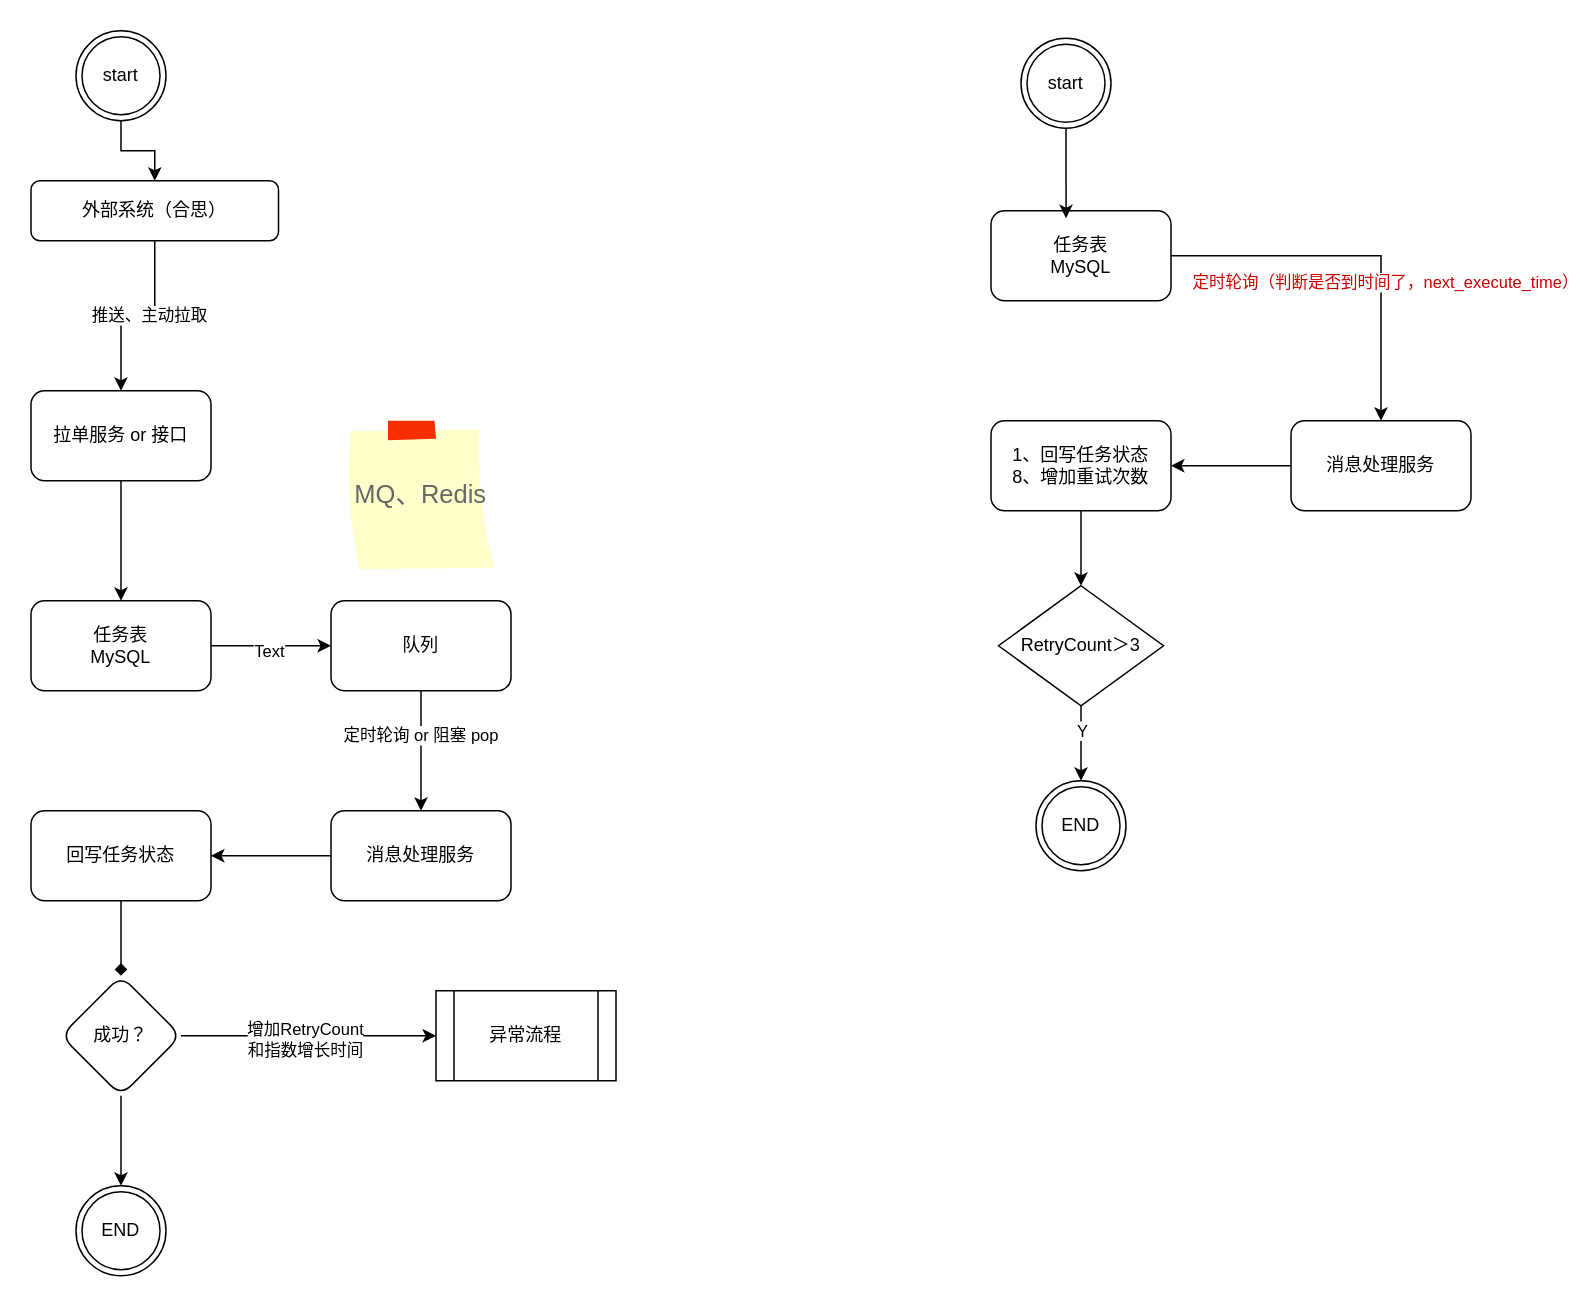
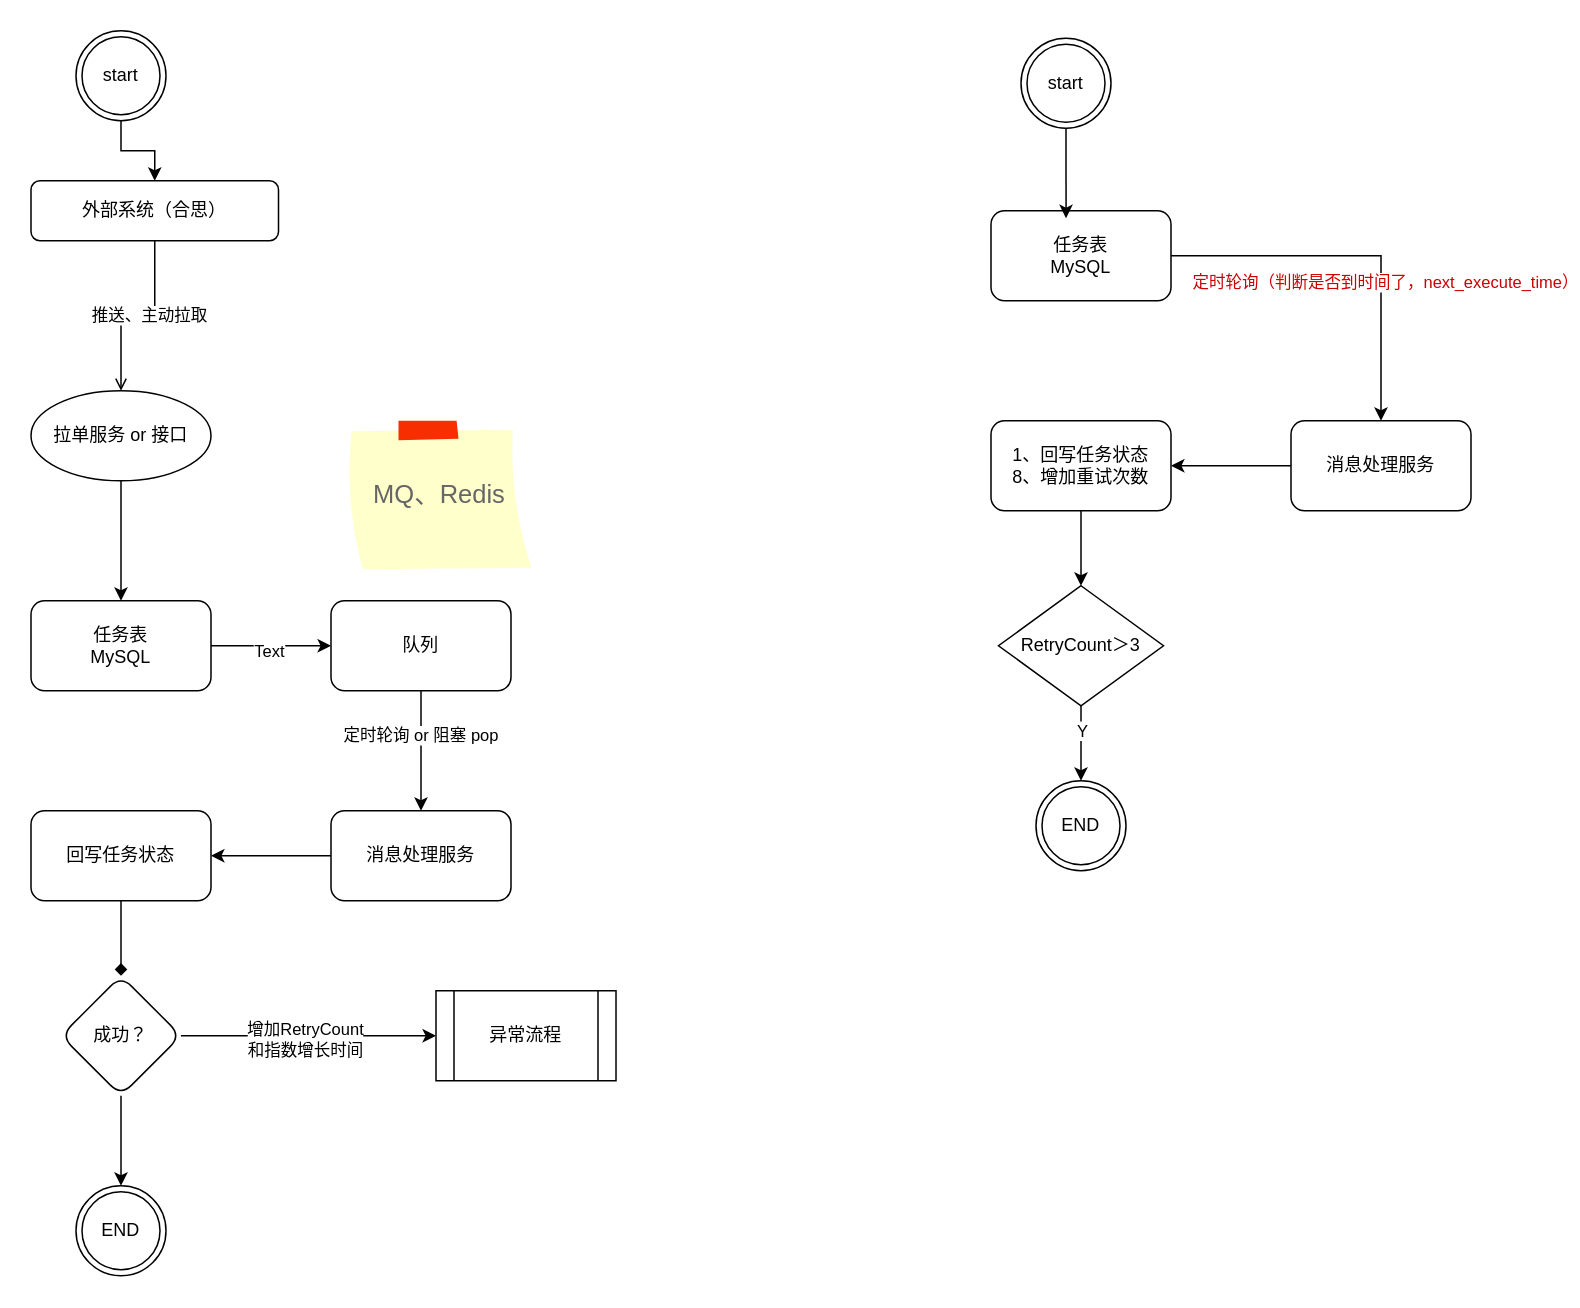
edge "外部系统（合思）" -> "拉单服务 or 接口": arrowhead classic -> open
node "拉单服务 or 接口": shape rounded rectangle -> ellipse
node "MQ、Redis": size 150x150 -> 188x150
